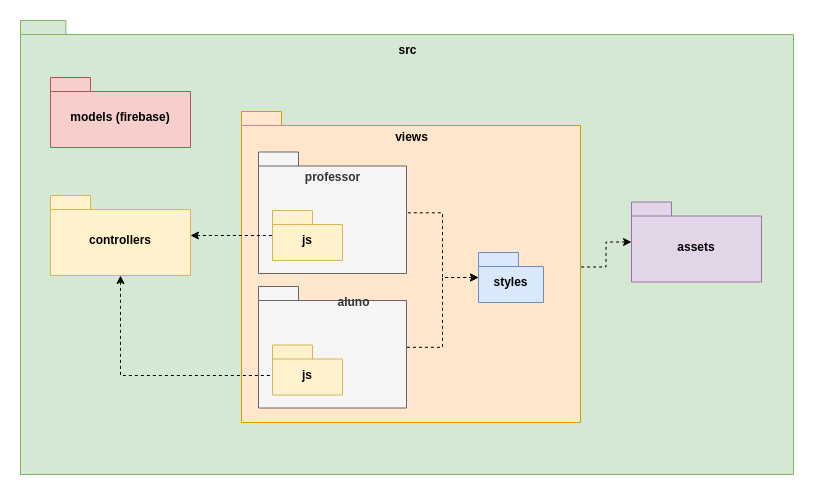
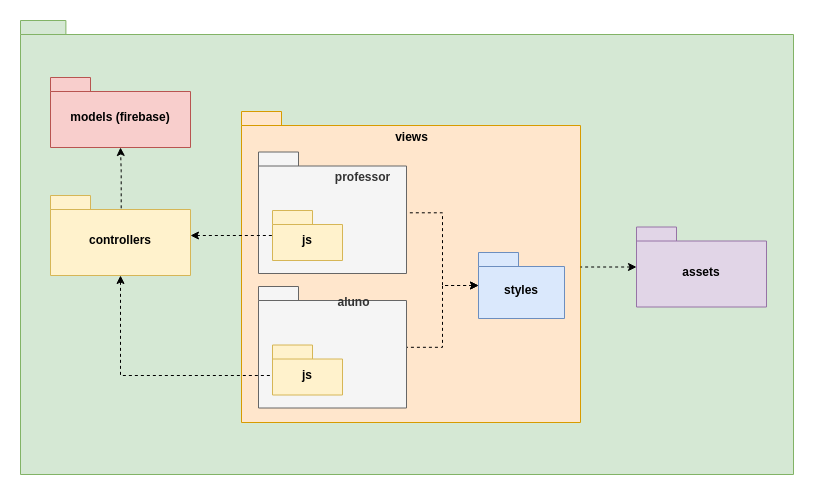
node "src": removed
node "professor": moved (333, 178) -> (363, 178)
edge "controllers" -> "models (firebase)": added
node "assets": moved (697, 242) -> (702, 267)
node "styles": size 65x50 -> 86x66
